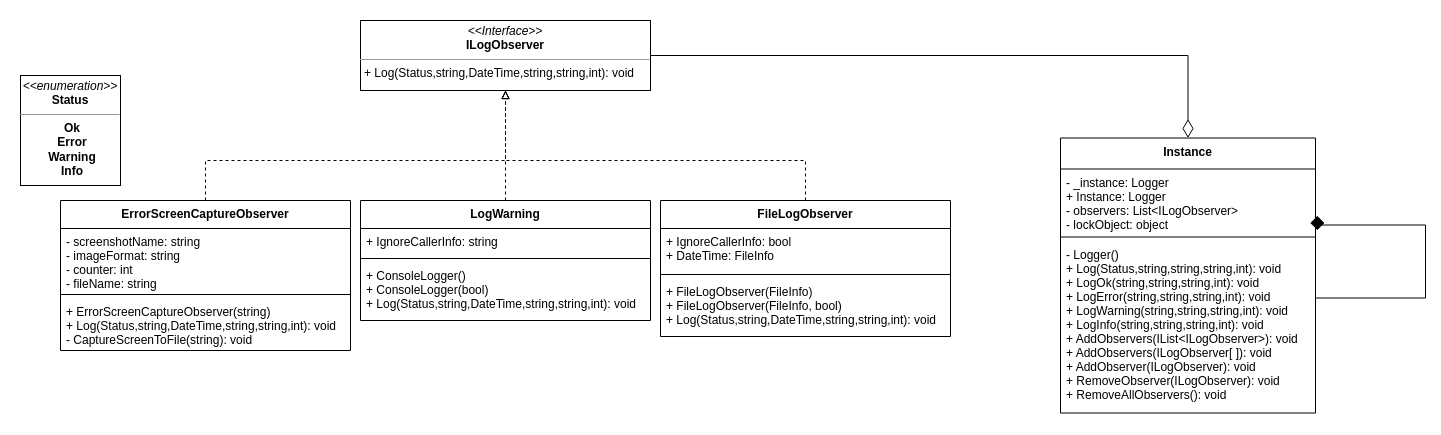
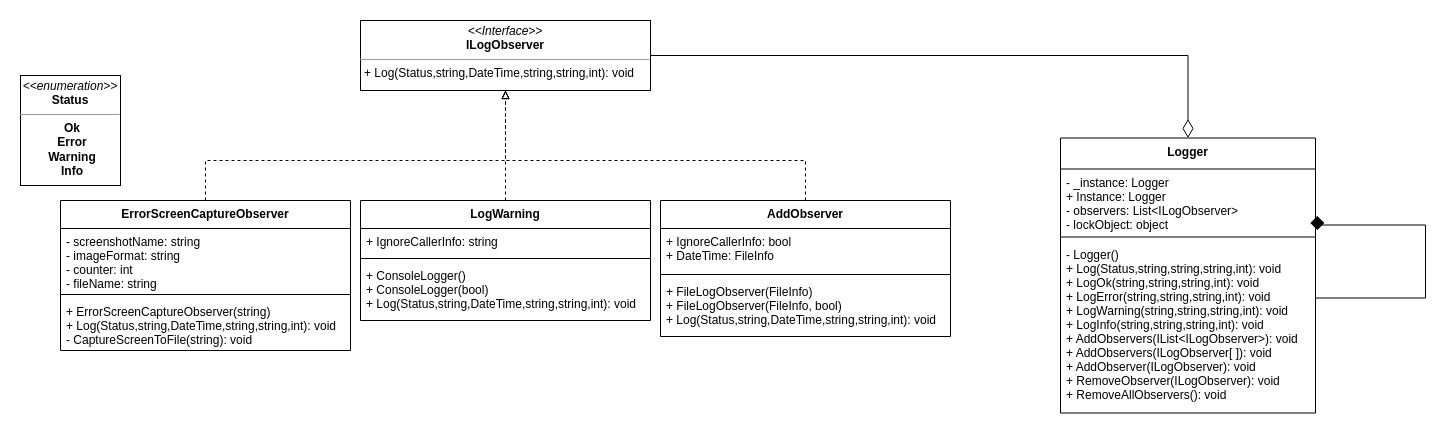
node "Instance": label "Instance" -> "Logger"
node "FileLogObserver": label "FileLogObserver" -> "AddObserver"
